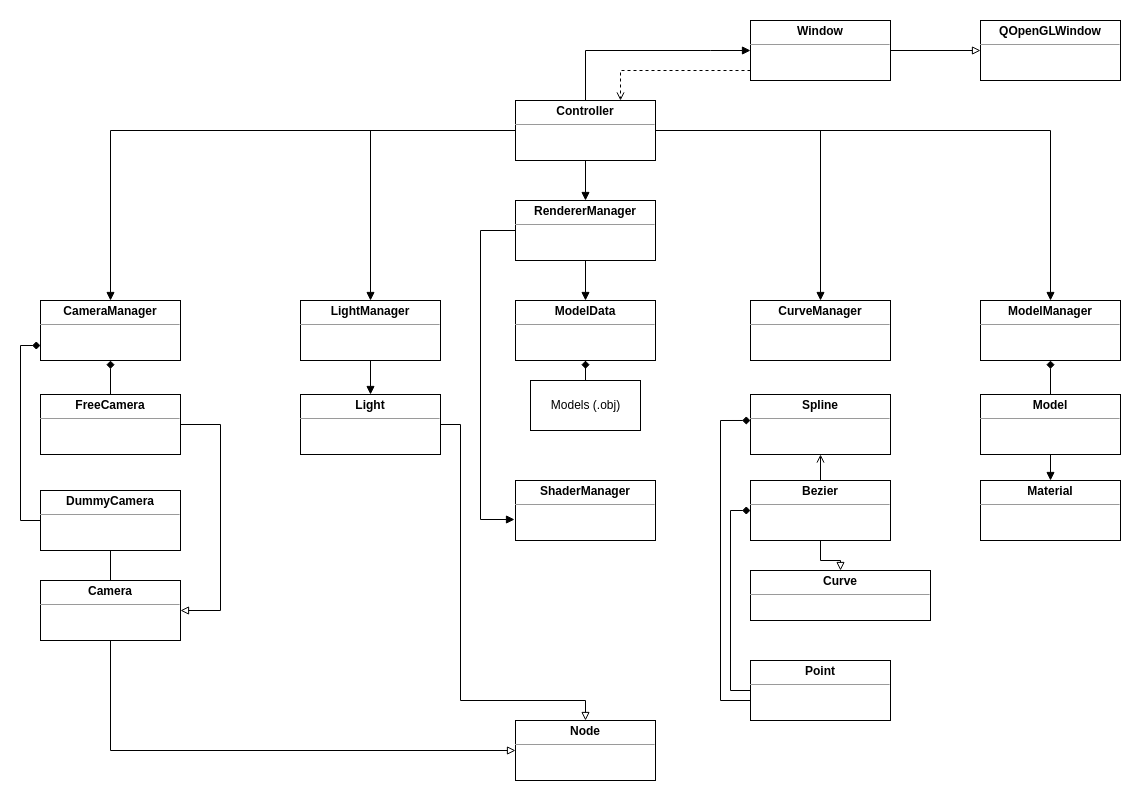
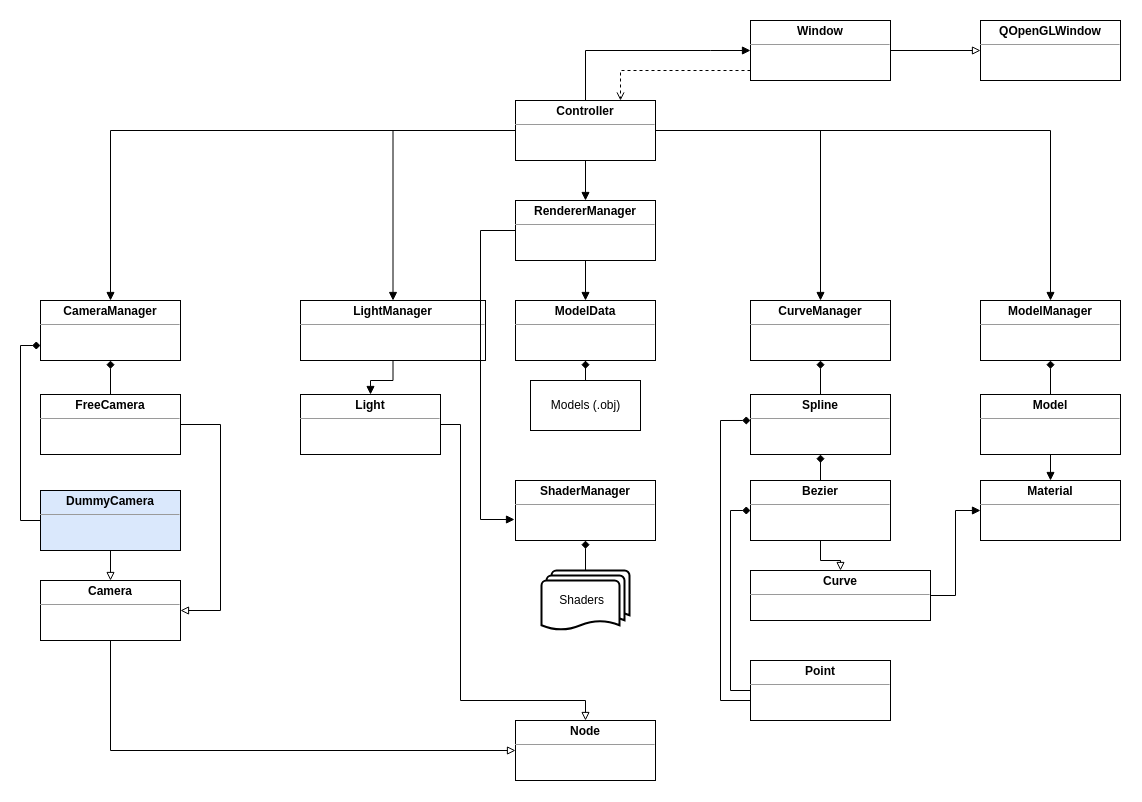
node "LightManager": size 140x60 -> 185x60
edge "Spline" -> "CurveManager": added
edge "Bezier" -> "Spline": arrowhead open -> diamond
node "DummyCamera": fillcolor #ffffff -> #dae8fc
edge "Shaders" -> "ShaderManager": added
edge "Curve" -> "Material": added
edge "DummyCamera" -- "Camera": arrowhead none -> block
node "Shaders": added
